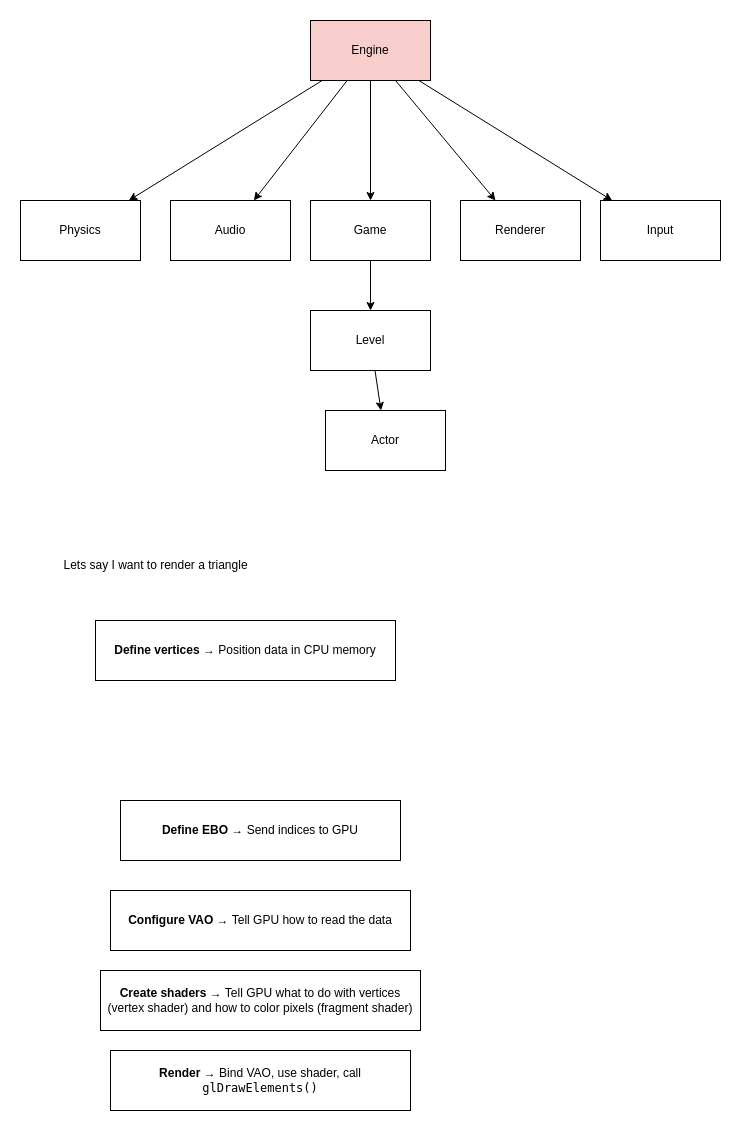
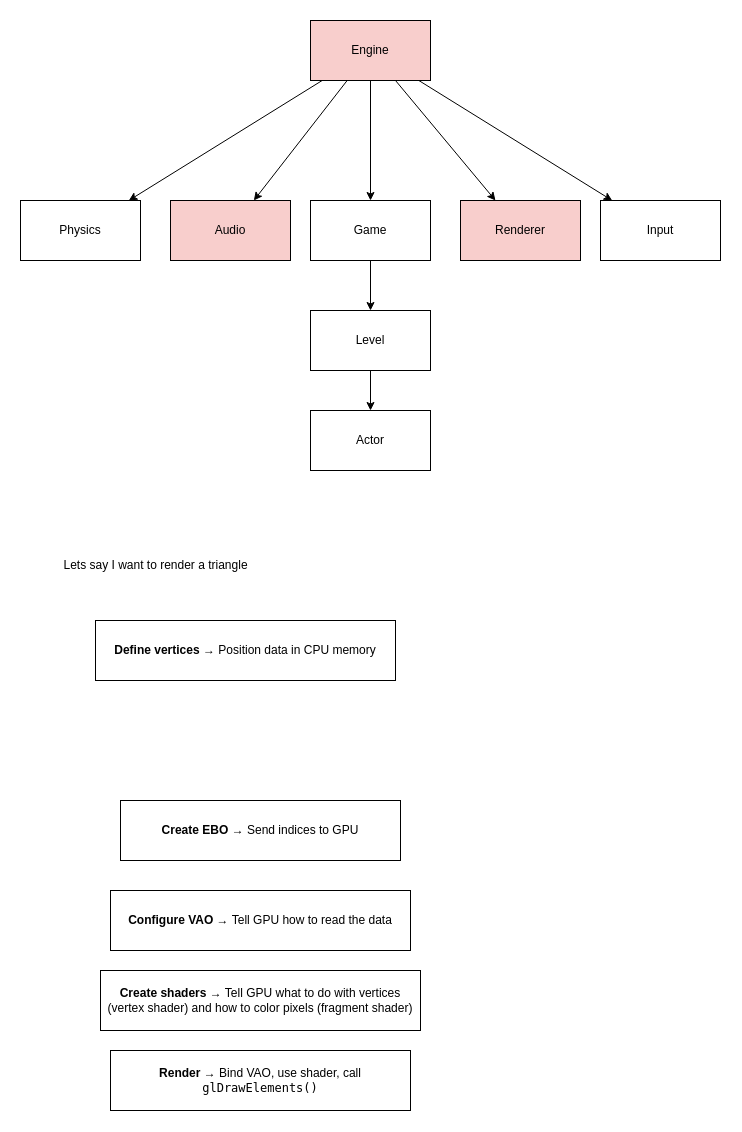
node "Audio": fillcolor #ffffff -> #f8cecc
node "Renderer": fillcolor #ffffff -> #f8cecc
node "Actor": moved (386, 441) -> (371, 441)
node "Define EBO → Send indices to GPU": label "Define EBO → Send indices to GPU" -> "Create EBO → Send indices to GPU"
